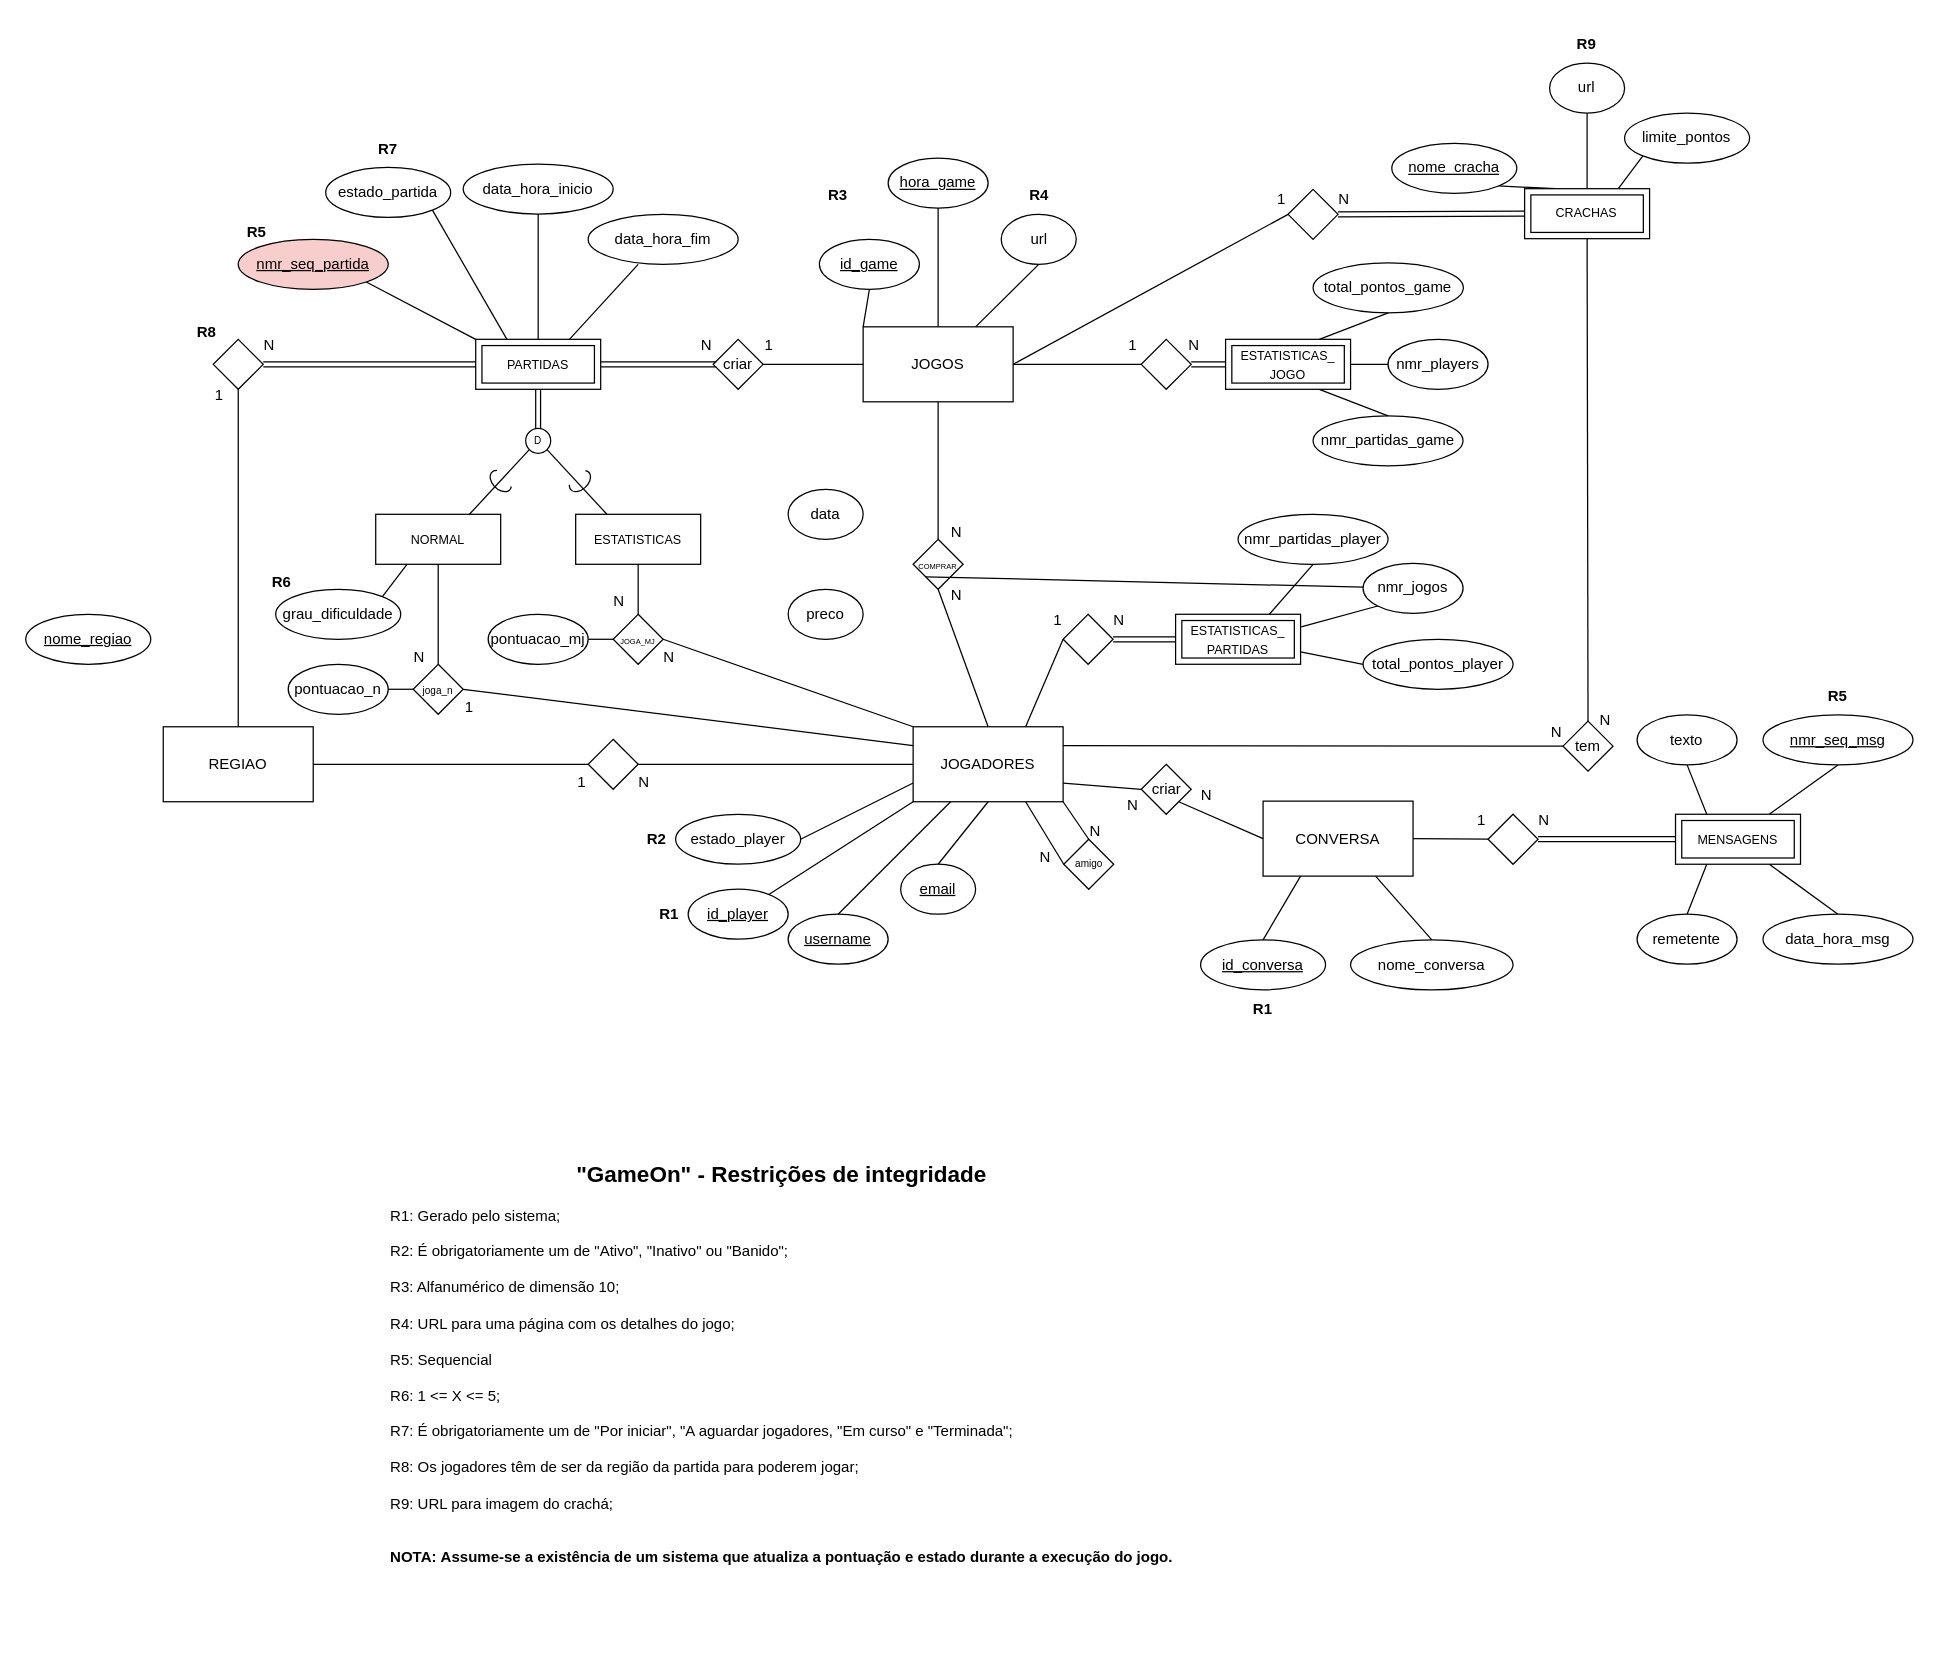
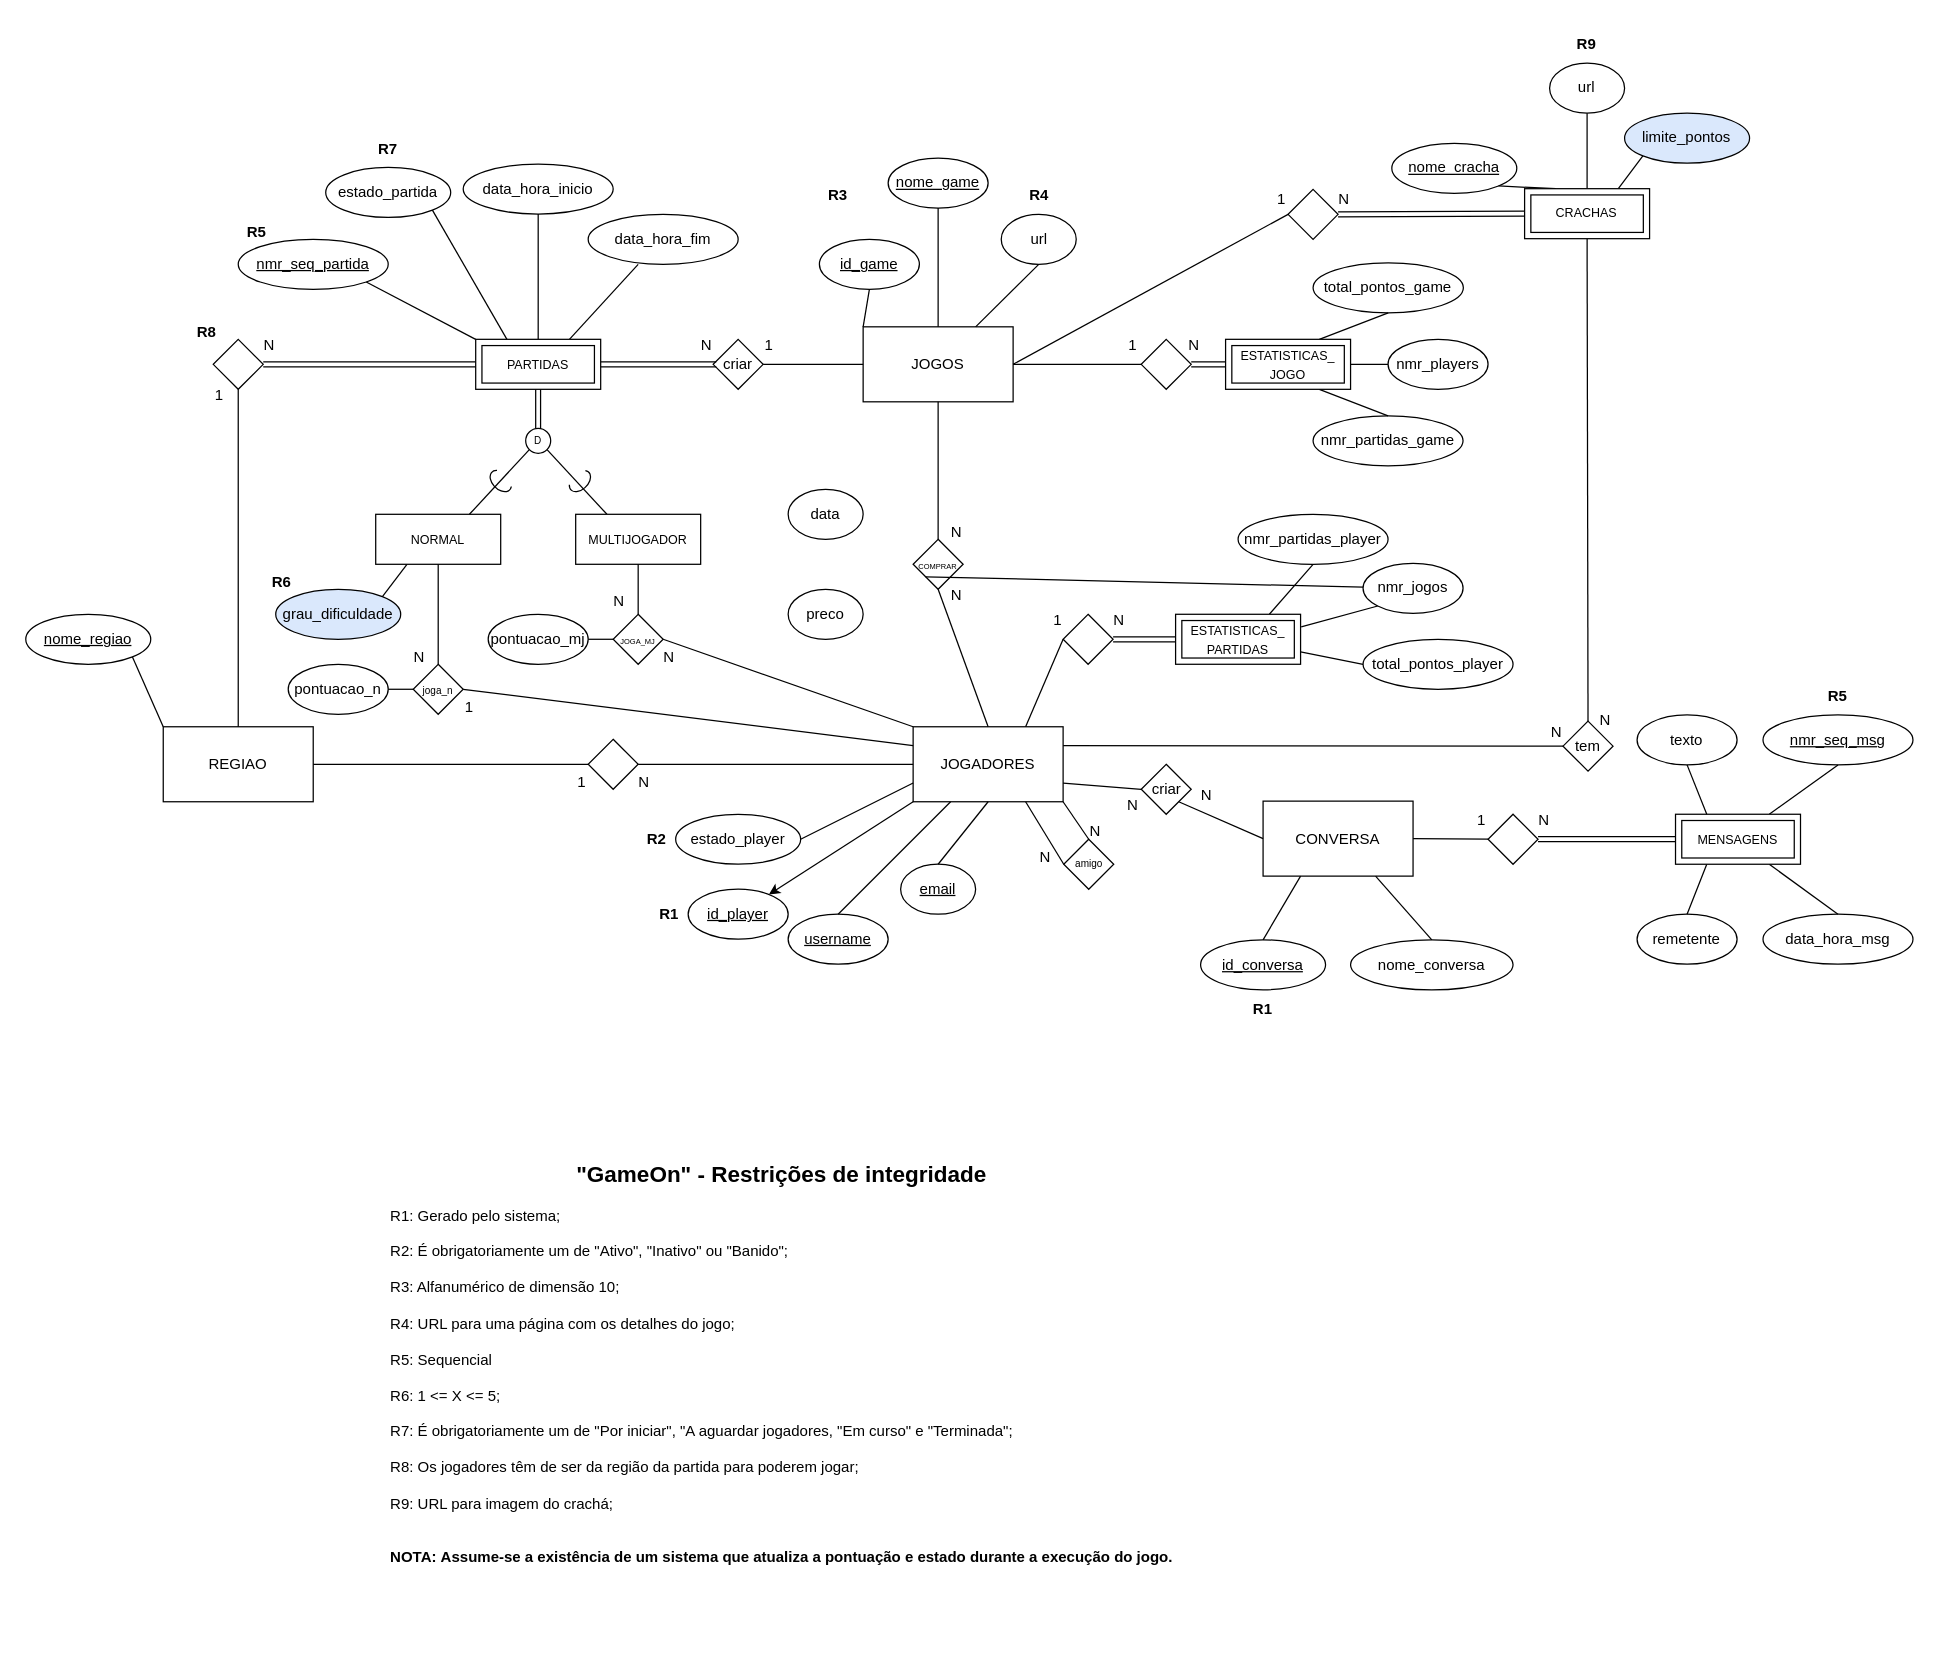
node "limite_pontos": fillcolor #ffffff -> #dae8fc
node "hora_game": label "hora_game" -> "nome_game"
node "nmr_seq_partida": fillcolor #f8cecc -> #ffffff
node "ESTATISTICAS": label "ESTATISTICAS" -> "MULTIJOGADOR"
node "grau_dificuldade": fillcolor #ffffff -> #dae8fc
edge "nome_regiao" -- "REGIAO": added
edge "JOGADORES" -- "id_player": arrowhead none -> classic
